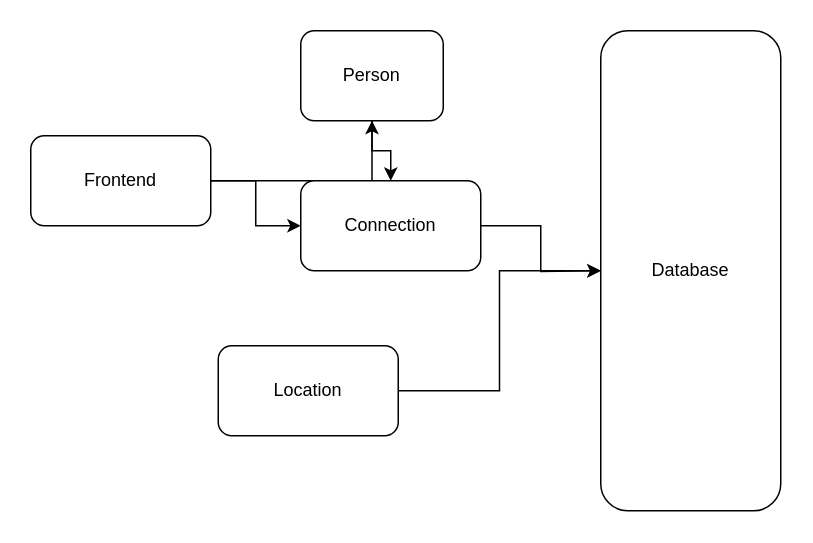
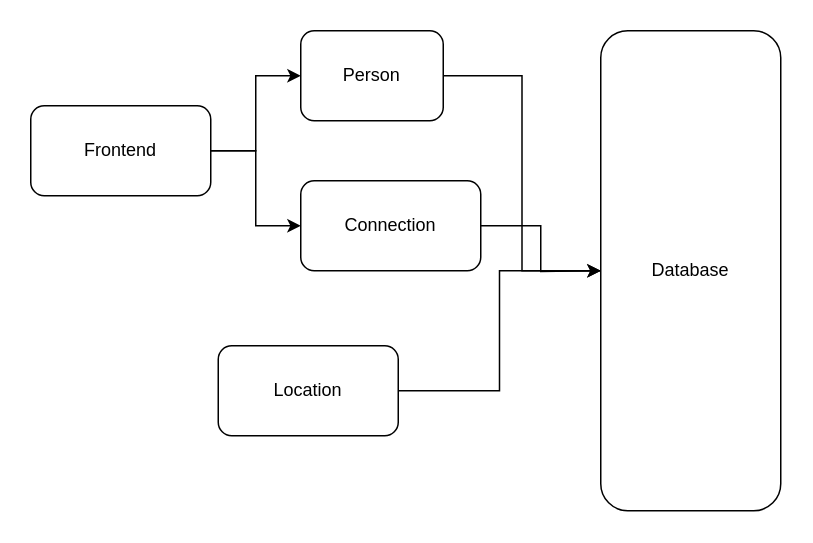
edge "Person" -> "Connection": now "Person" -> "Database"
node "Frontend": moved (121, 181) -> (121, 151)
edge "Location" -> "Database": arrowhead classic -> none
